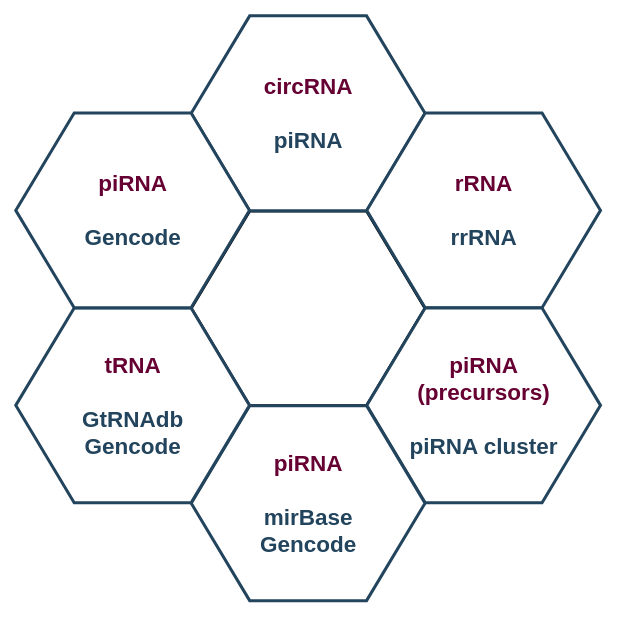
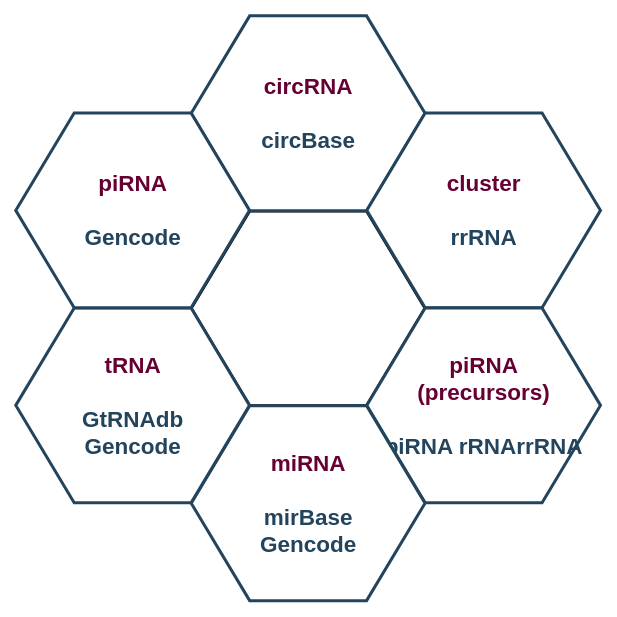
node "circRNApiRNA": label "circRNApiRNA" -> "circRNAcircBase"
node "rRNArrRNA": label "rRNArrRNA" -> "clusterrrRNA"
node "piRNA (precursors)piRNA cluster": label "piRNA (precursors)piRNA cluster" -> "piRNA (precursors)piRNA rRNArrRNA"
node "piRNAmirBaseGencode": label "piRNAmirBaseGencode" -> "miRNAmirBaseGencode"
